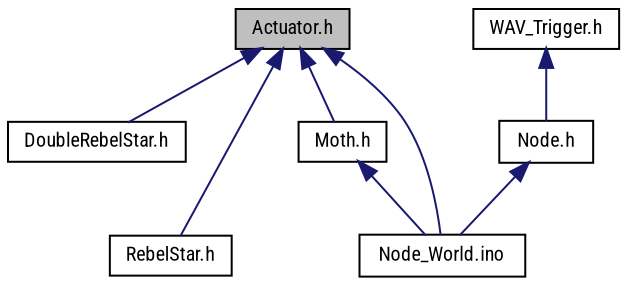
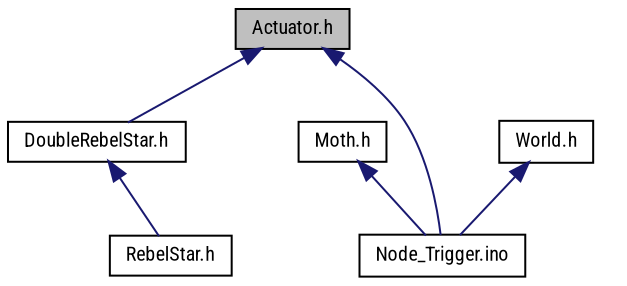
node "WAV_Trigger.h": removed
edge "Moth.h" -> "Actuator.h": removed
node "Node.h": label "Node.h" -> "World.h"
edge "RebelStar.h" -> "Actuator.h": now "RebelStar.h" -> "DoubleRebelStar.h"
node "Node_World.ino": label "Node_World.ino" -> "Node_Trigger.ino"
